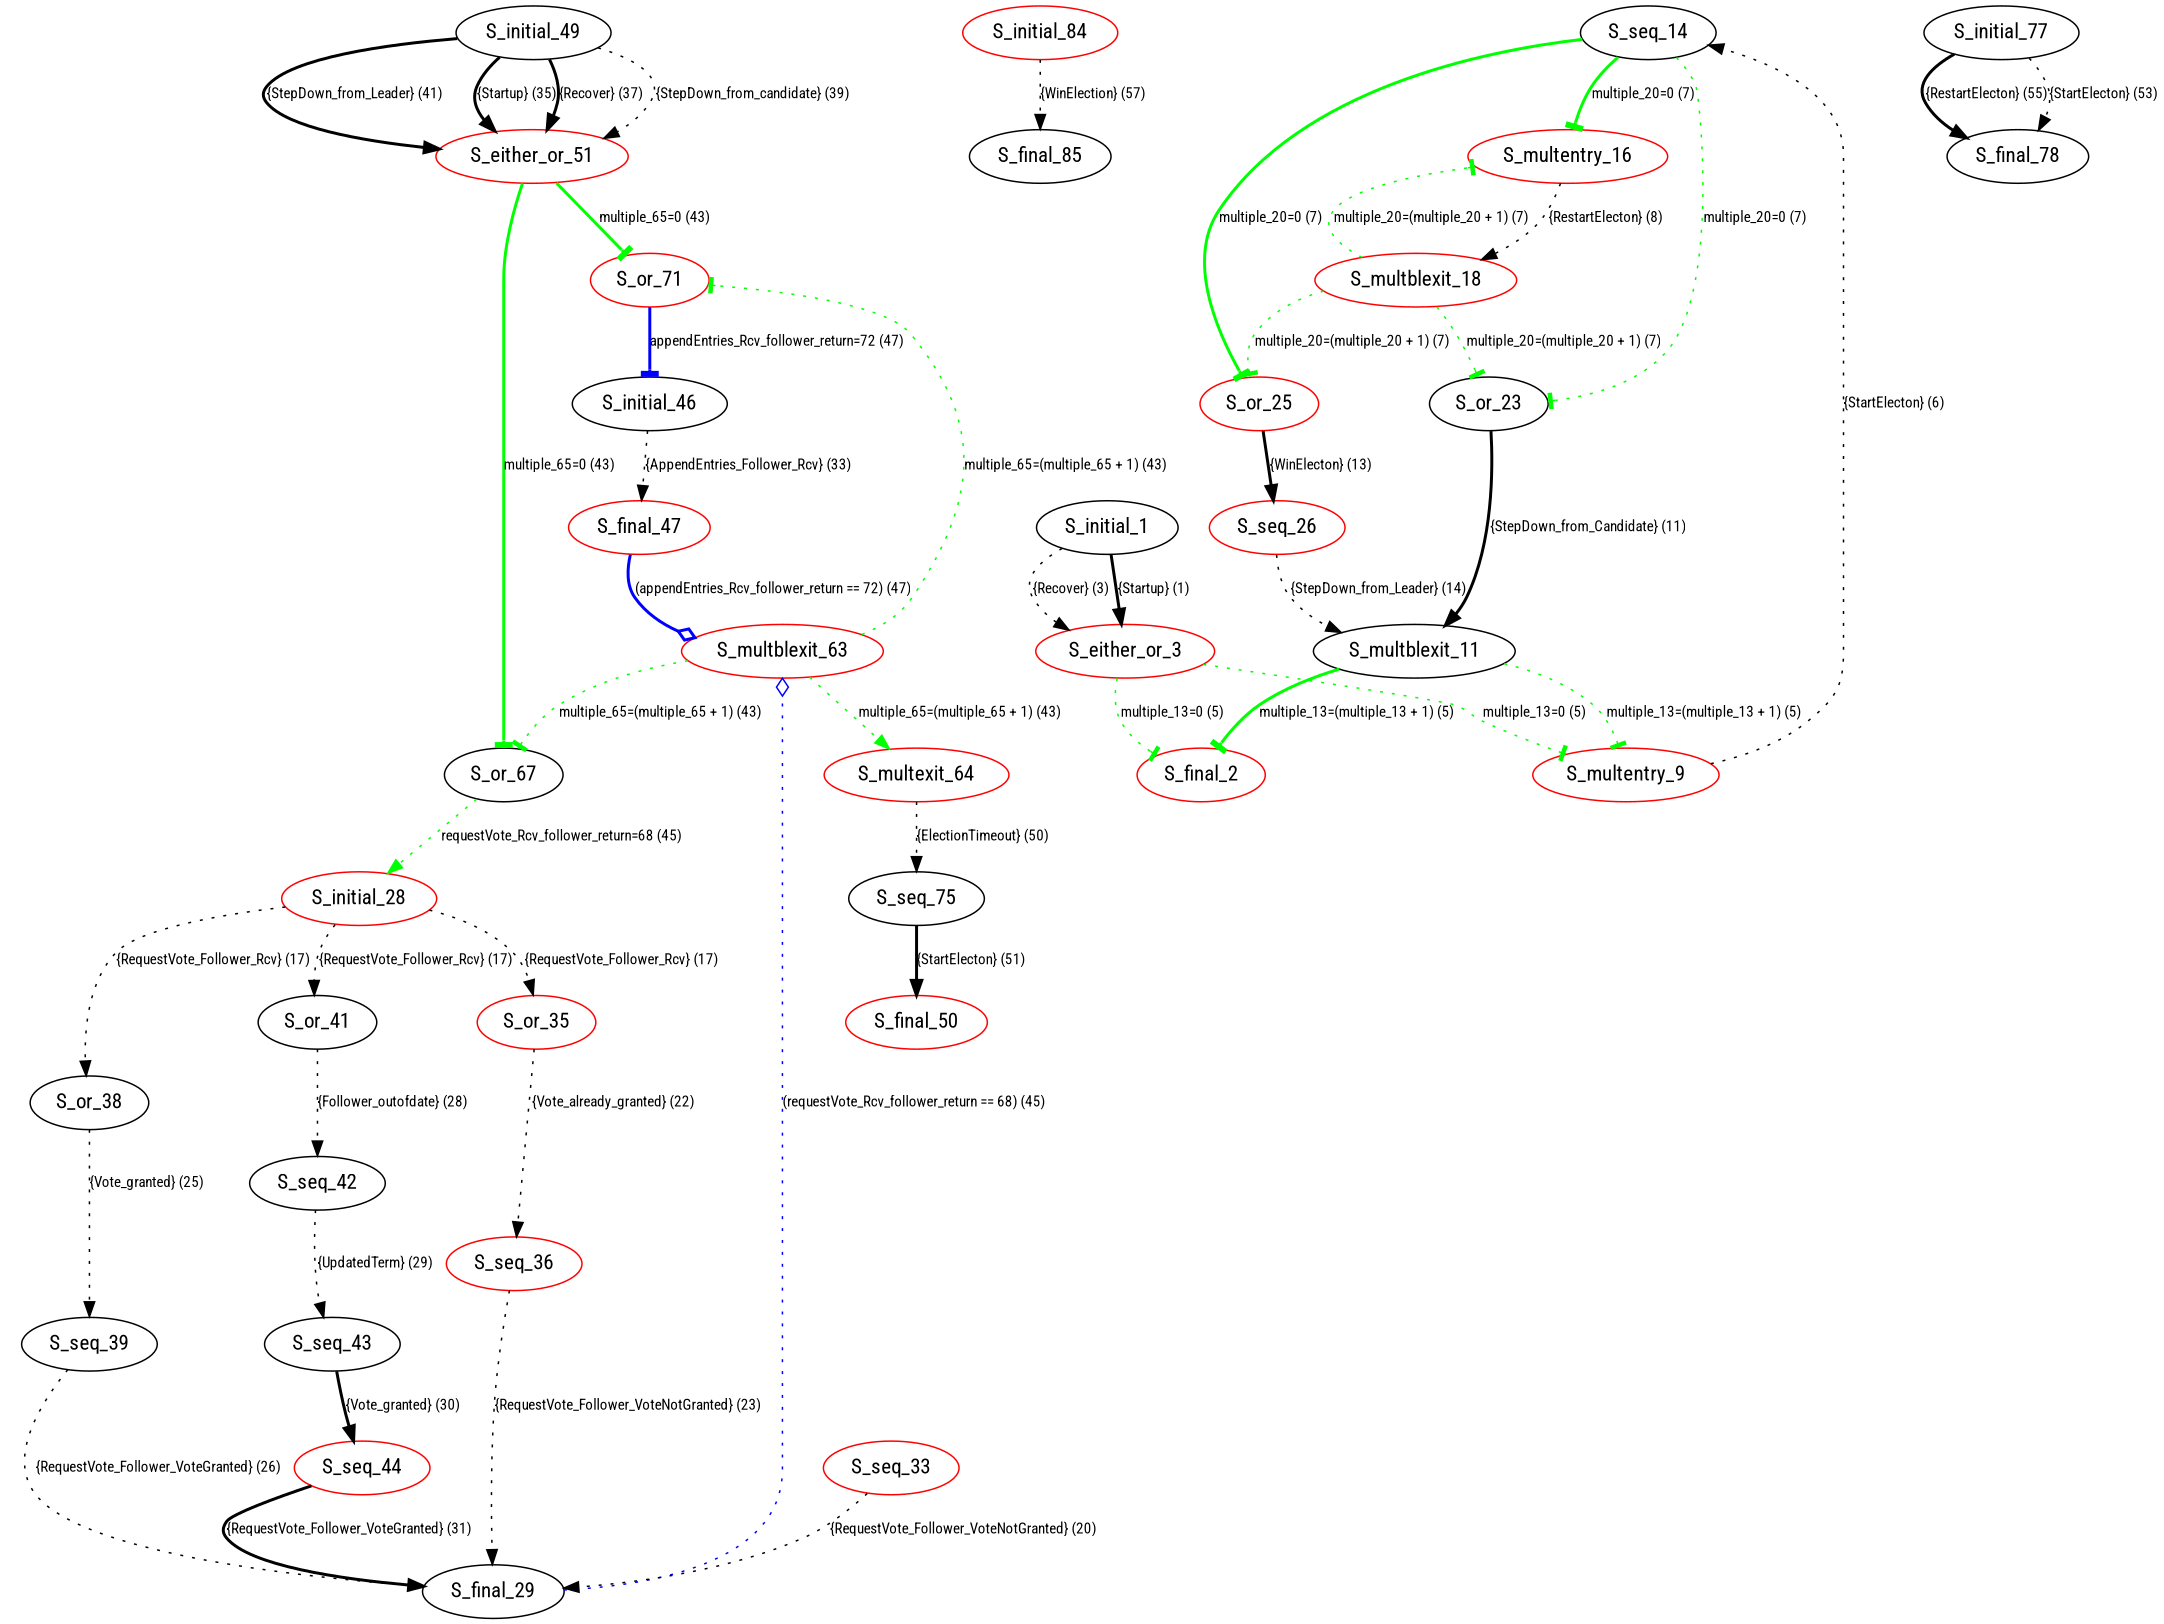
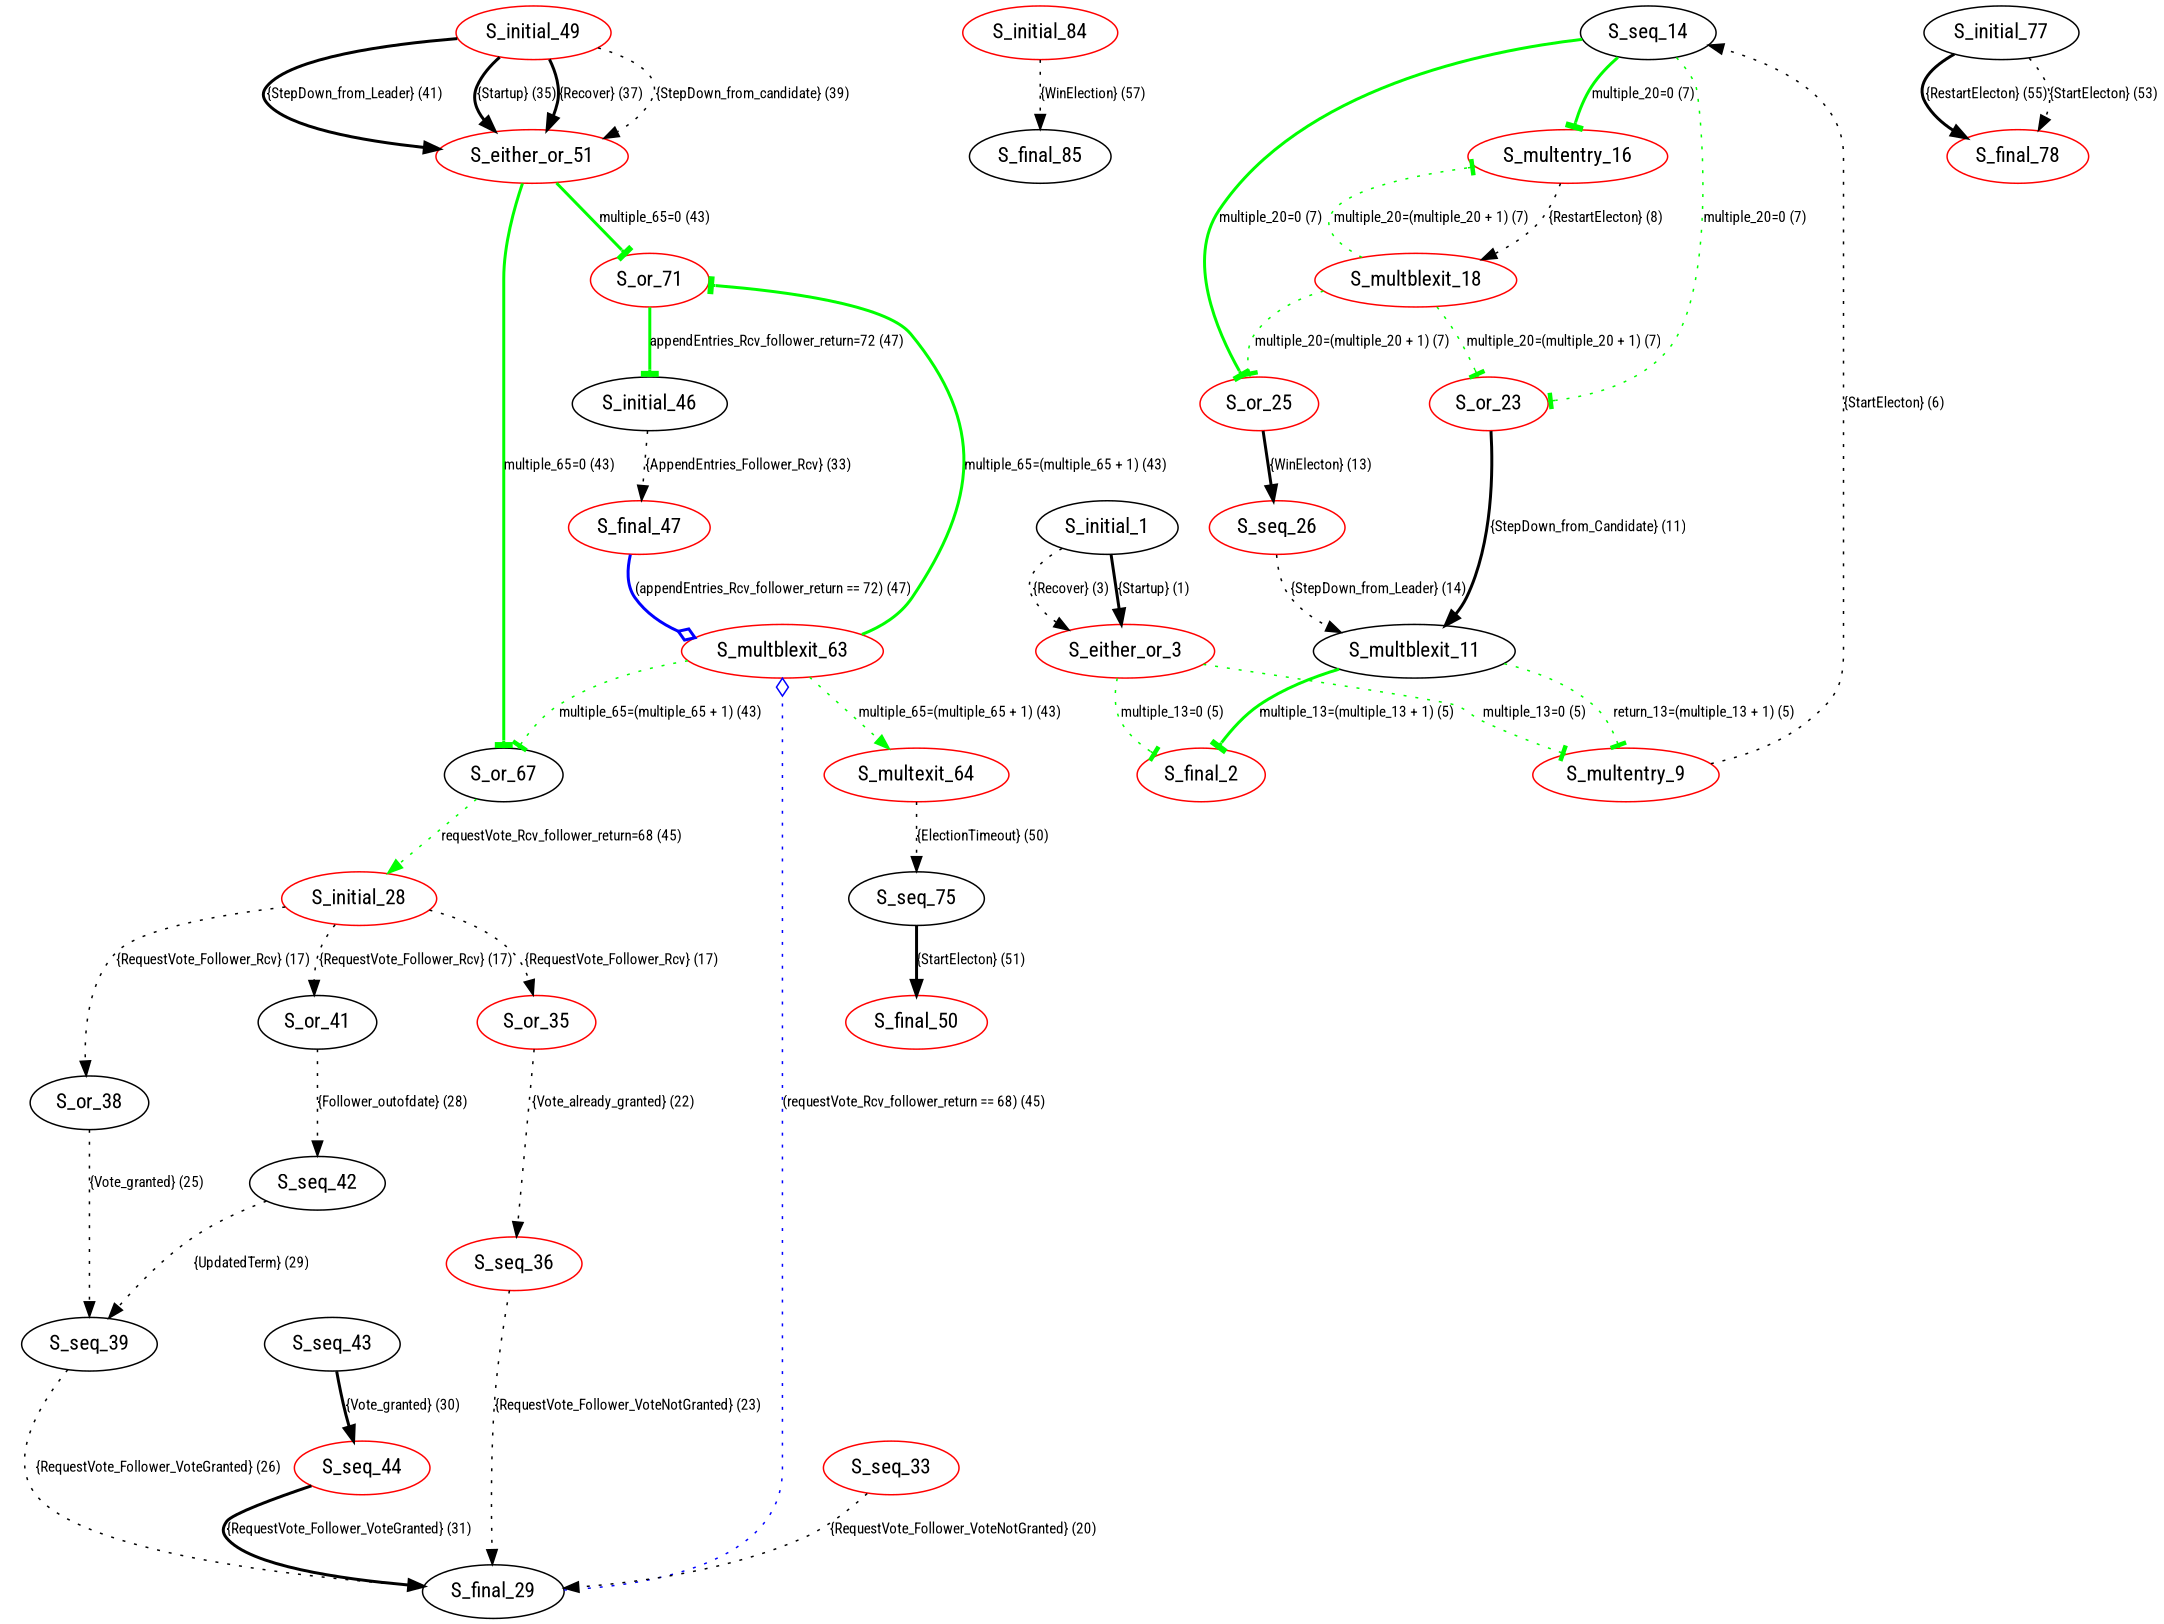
node "S_initial_49": color black -> red
node "S_final_78": color black -> red
edge "S_or_71" -> "S_initial_46": color blue -> green
edge "S_multblexit_63" -> "S_or_71": style dotted -> bold
node "S_or_23": color black -> red
edge "S_multblexit_11" -> "S_multentry_9": label "multiple_13=(multiple_13 + 1) (5)" -> "return_13=(multiple_13 + 1) (5)"
edge "S_seq_42" -> "S_seq_43": now "S_seq_42" -> "S_seq_39"
